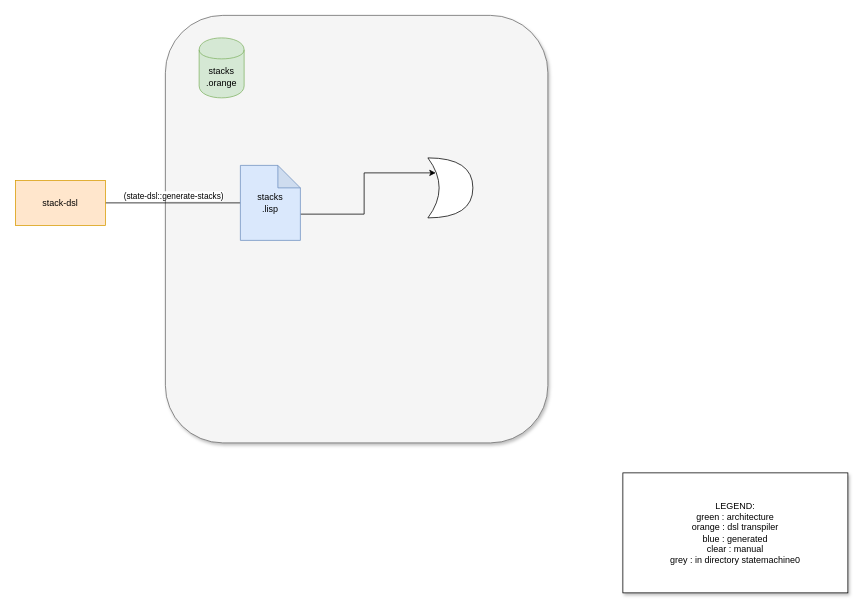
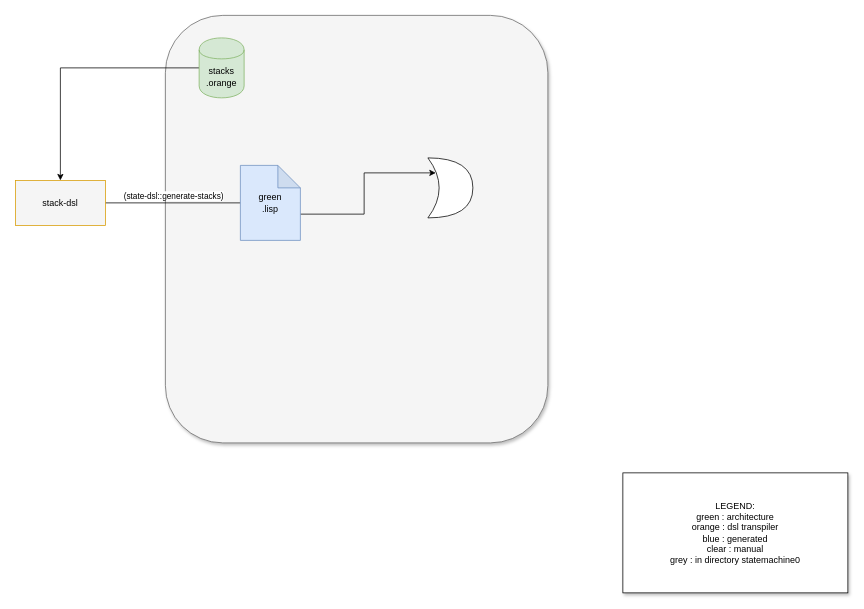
edge "stacks .orange" -> "stack-dsl": added
node "stack-dsl": fillcolor #ffe6cc -> #f5f5f5
node "stacks .lisp": label "stacks .lisp" -> "green .lisp"
